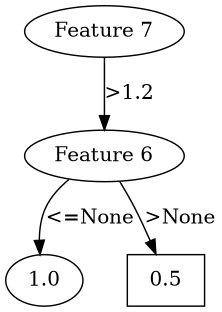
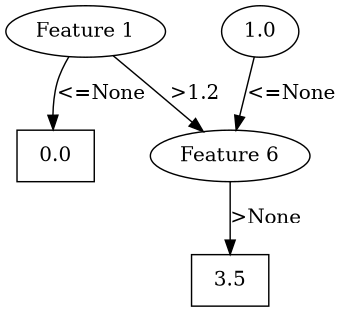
node "Feature 7": label "Feature 7" -> "Feature 1"
node "0.0": added
edge "Feature 6" -> "1.0": reversed
node "0.5": label "0.5" -> "3.5"
